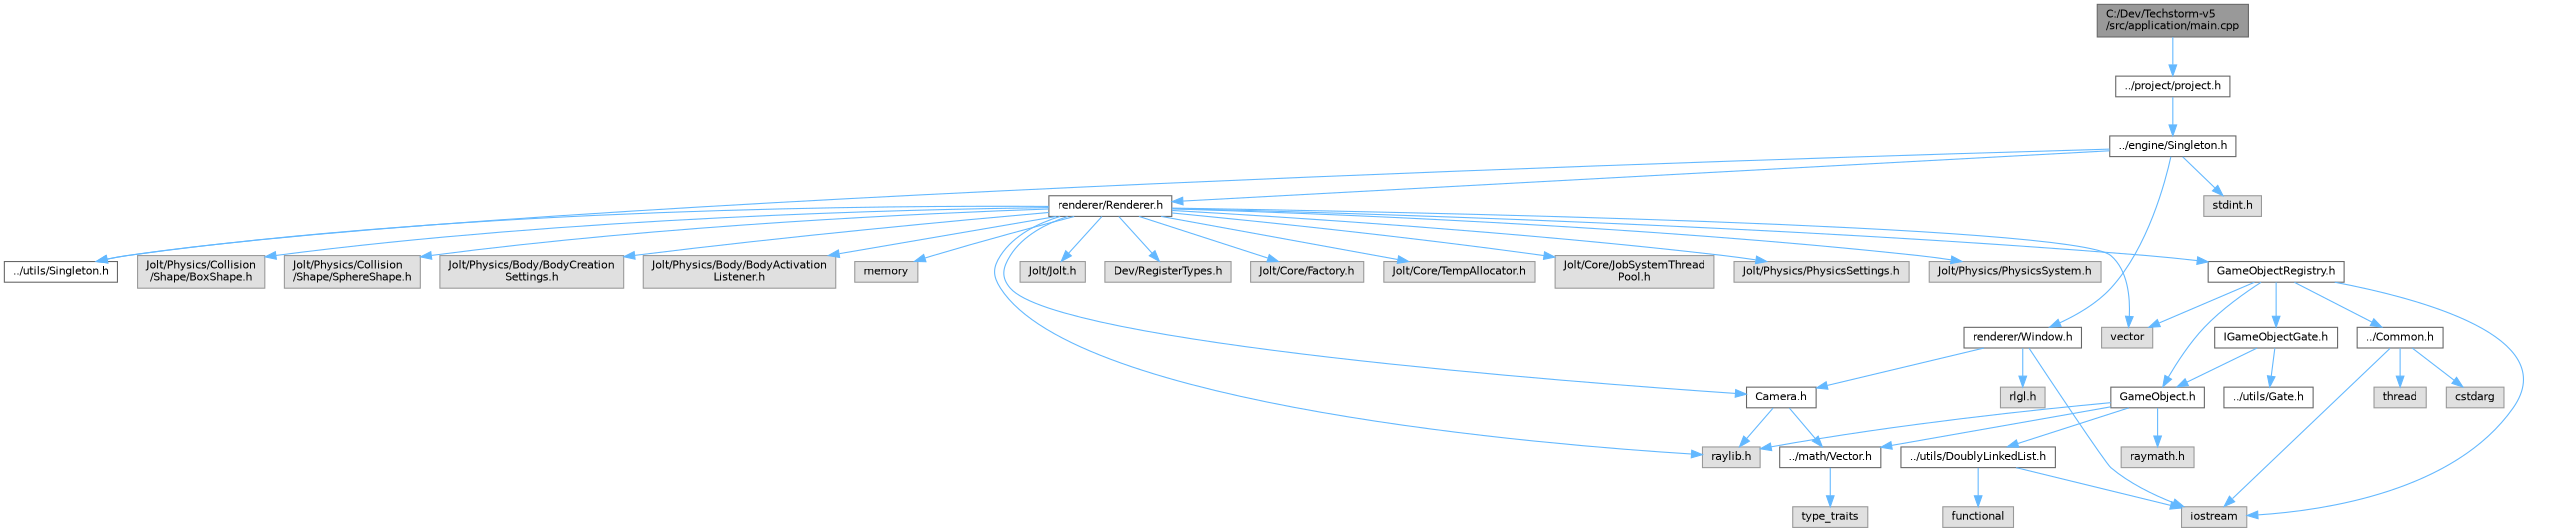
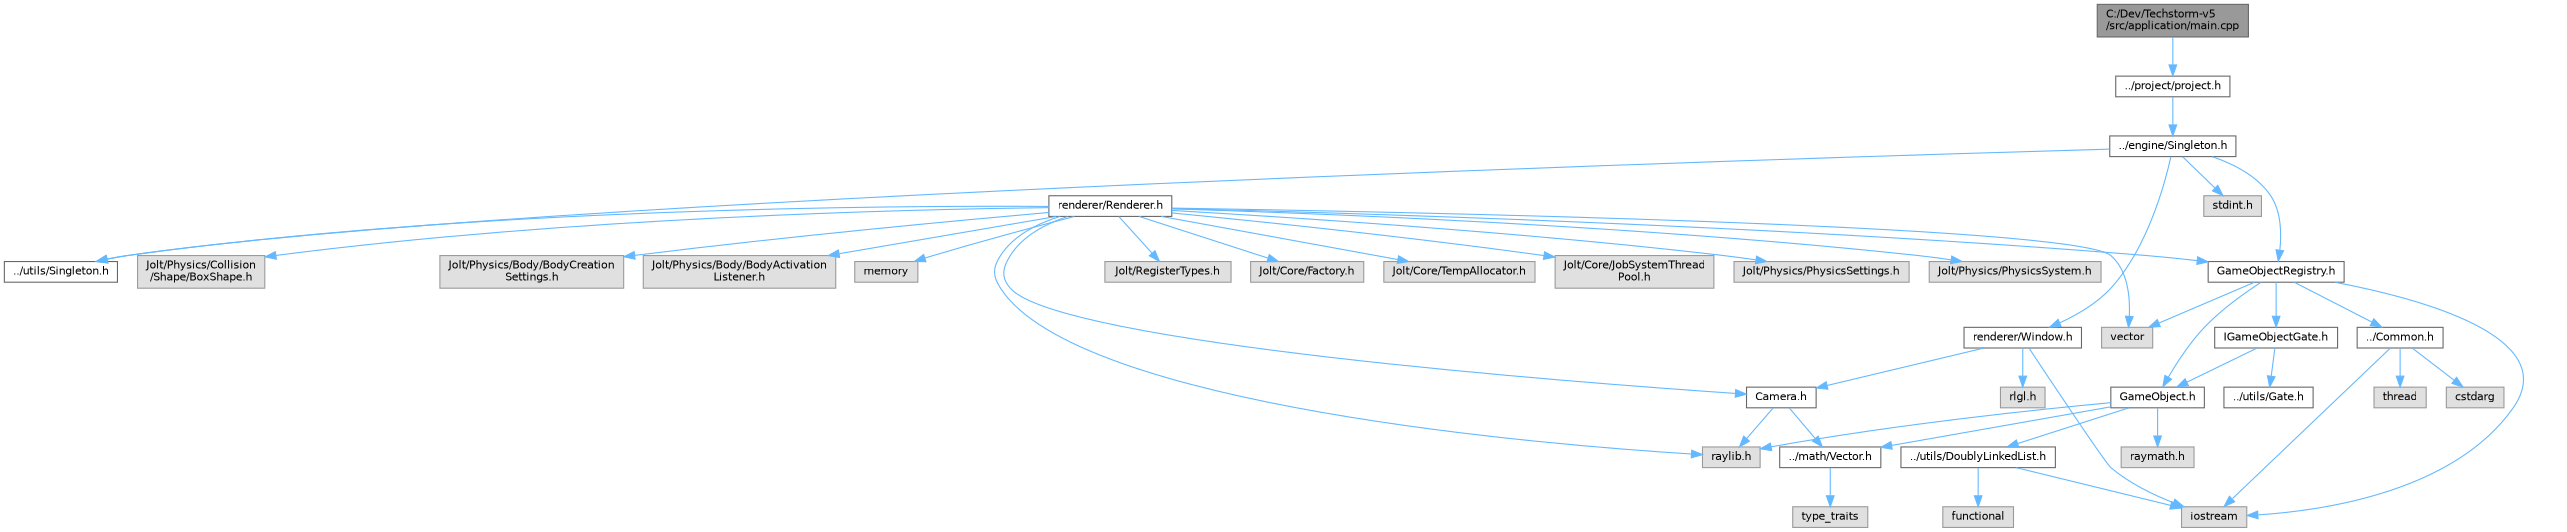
edge "../engine/Singleton.h" -> "renderer/Renderer.h": now "../engine/Singleton.h" -> "GameObjectRegistry.h"
node "Jolt/Physics/Collision /Shape/SphereShape.h": removed
node "Jolt/Jolt.h": removed
node "Dev/RegisterTypes.h": label "Dev/RegisterTypes.h" -> "Jolt/RegisterTypes.h"
